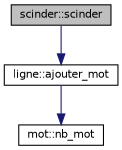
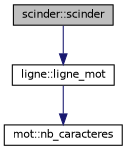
node "ligne::ajouter_mot": label "ligne::ajouter_mot" -> "ligne::ligne_mot"
node "mot::nb_mot": label "mot::nb_mot" -> "mot::nb_caracteres"
